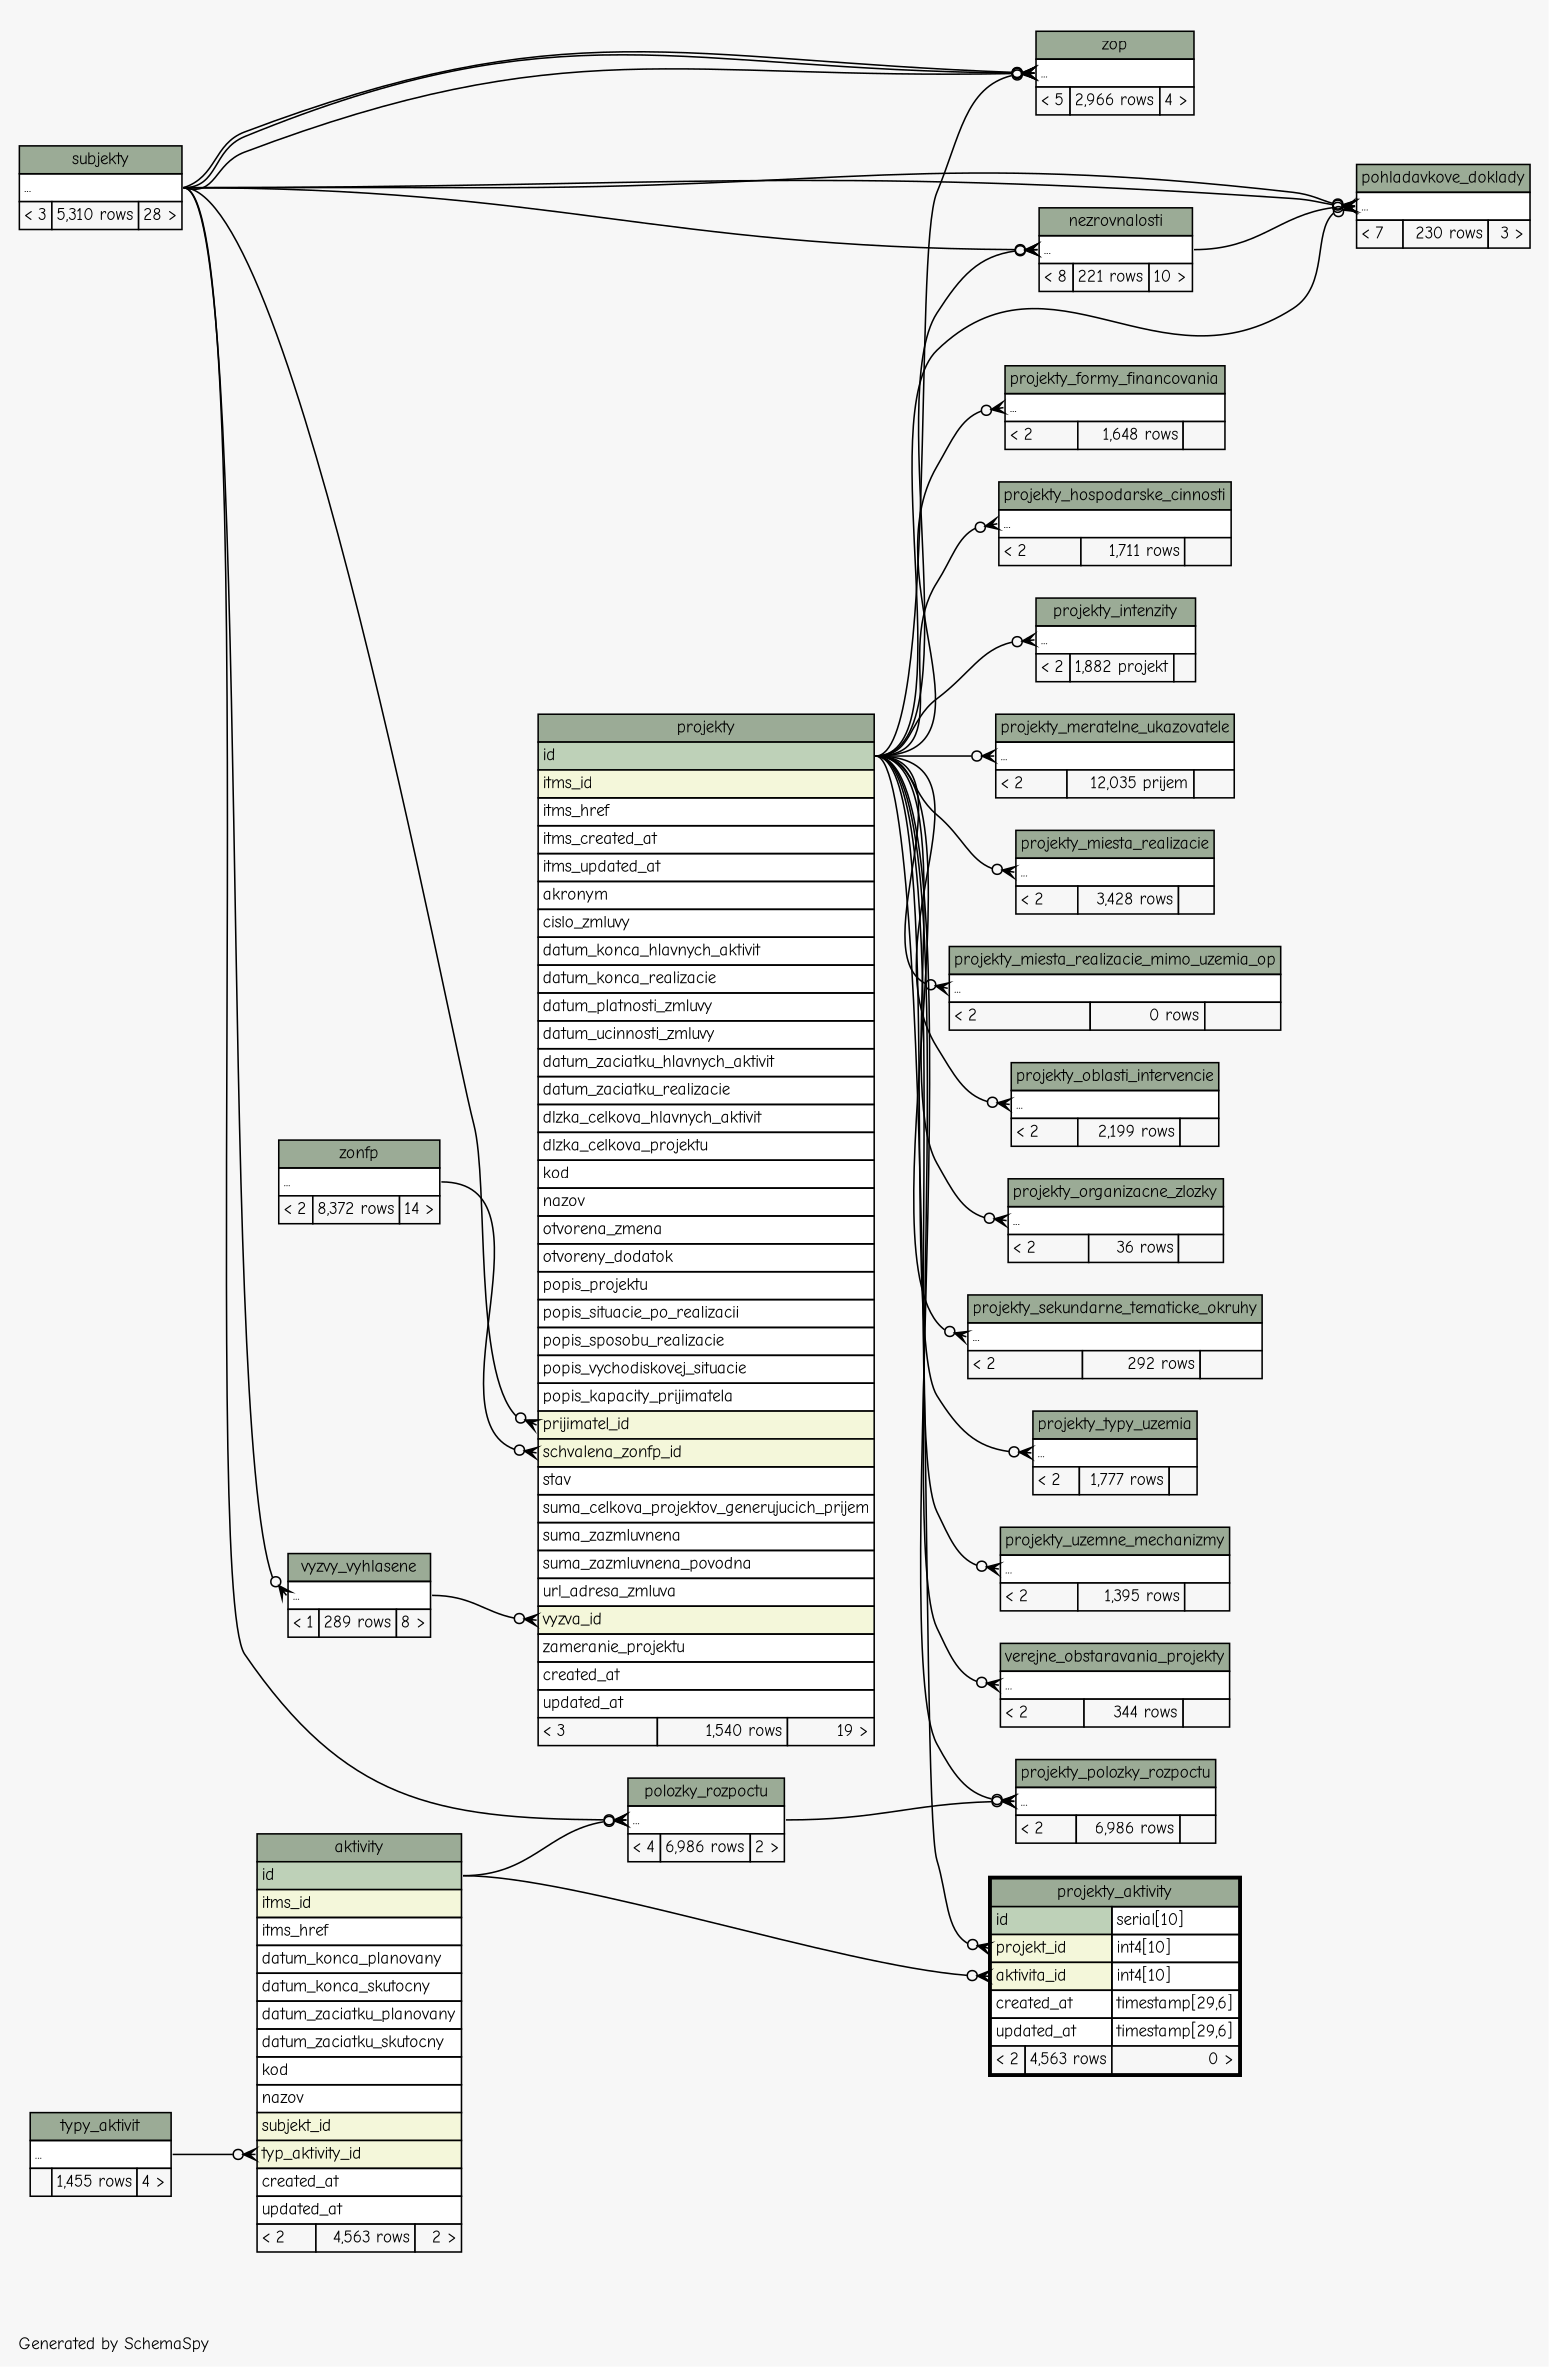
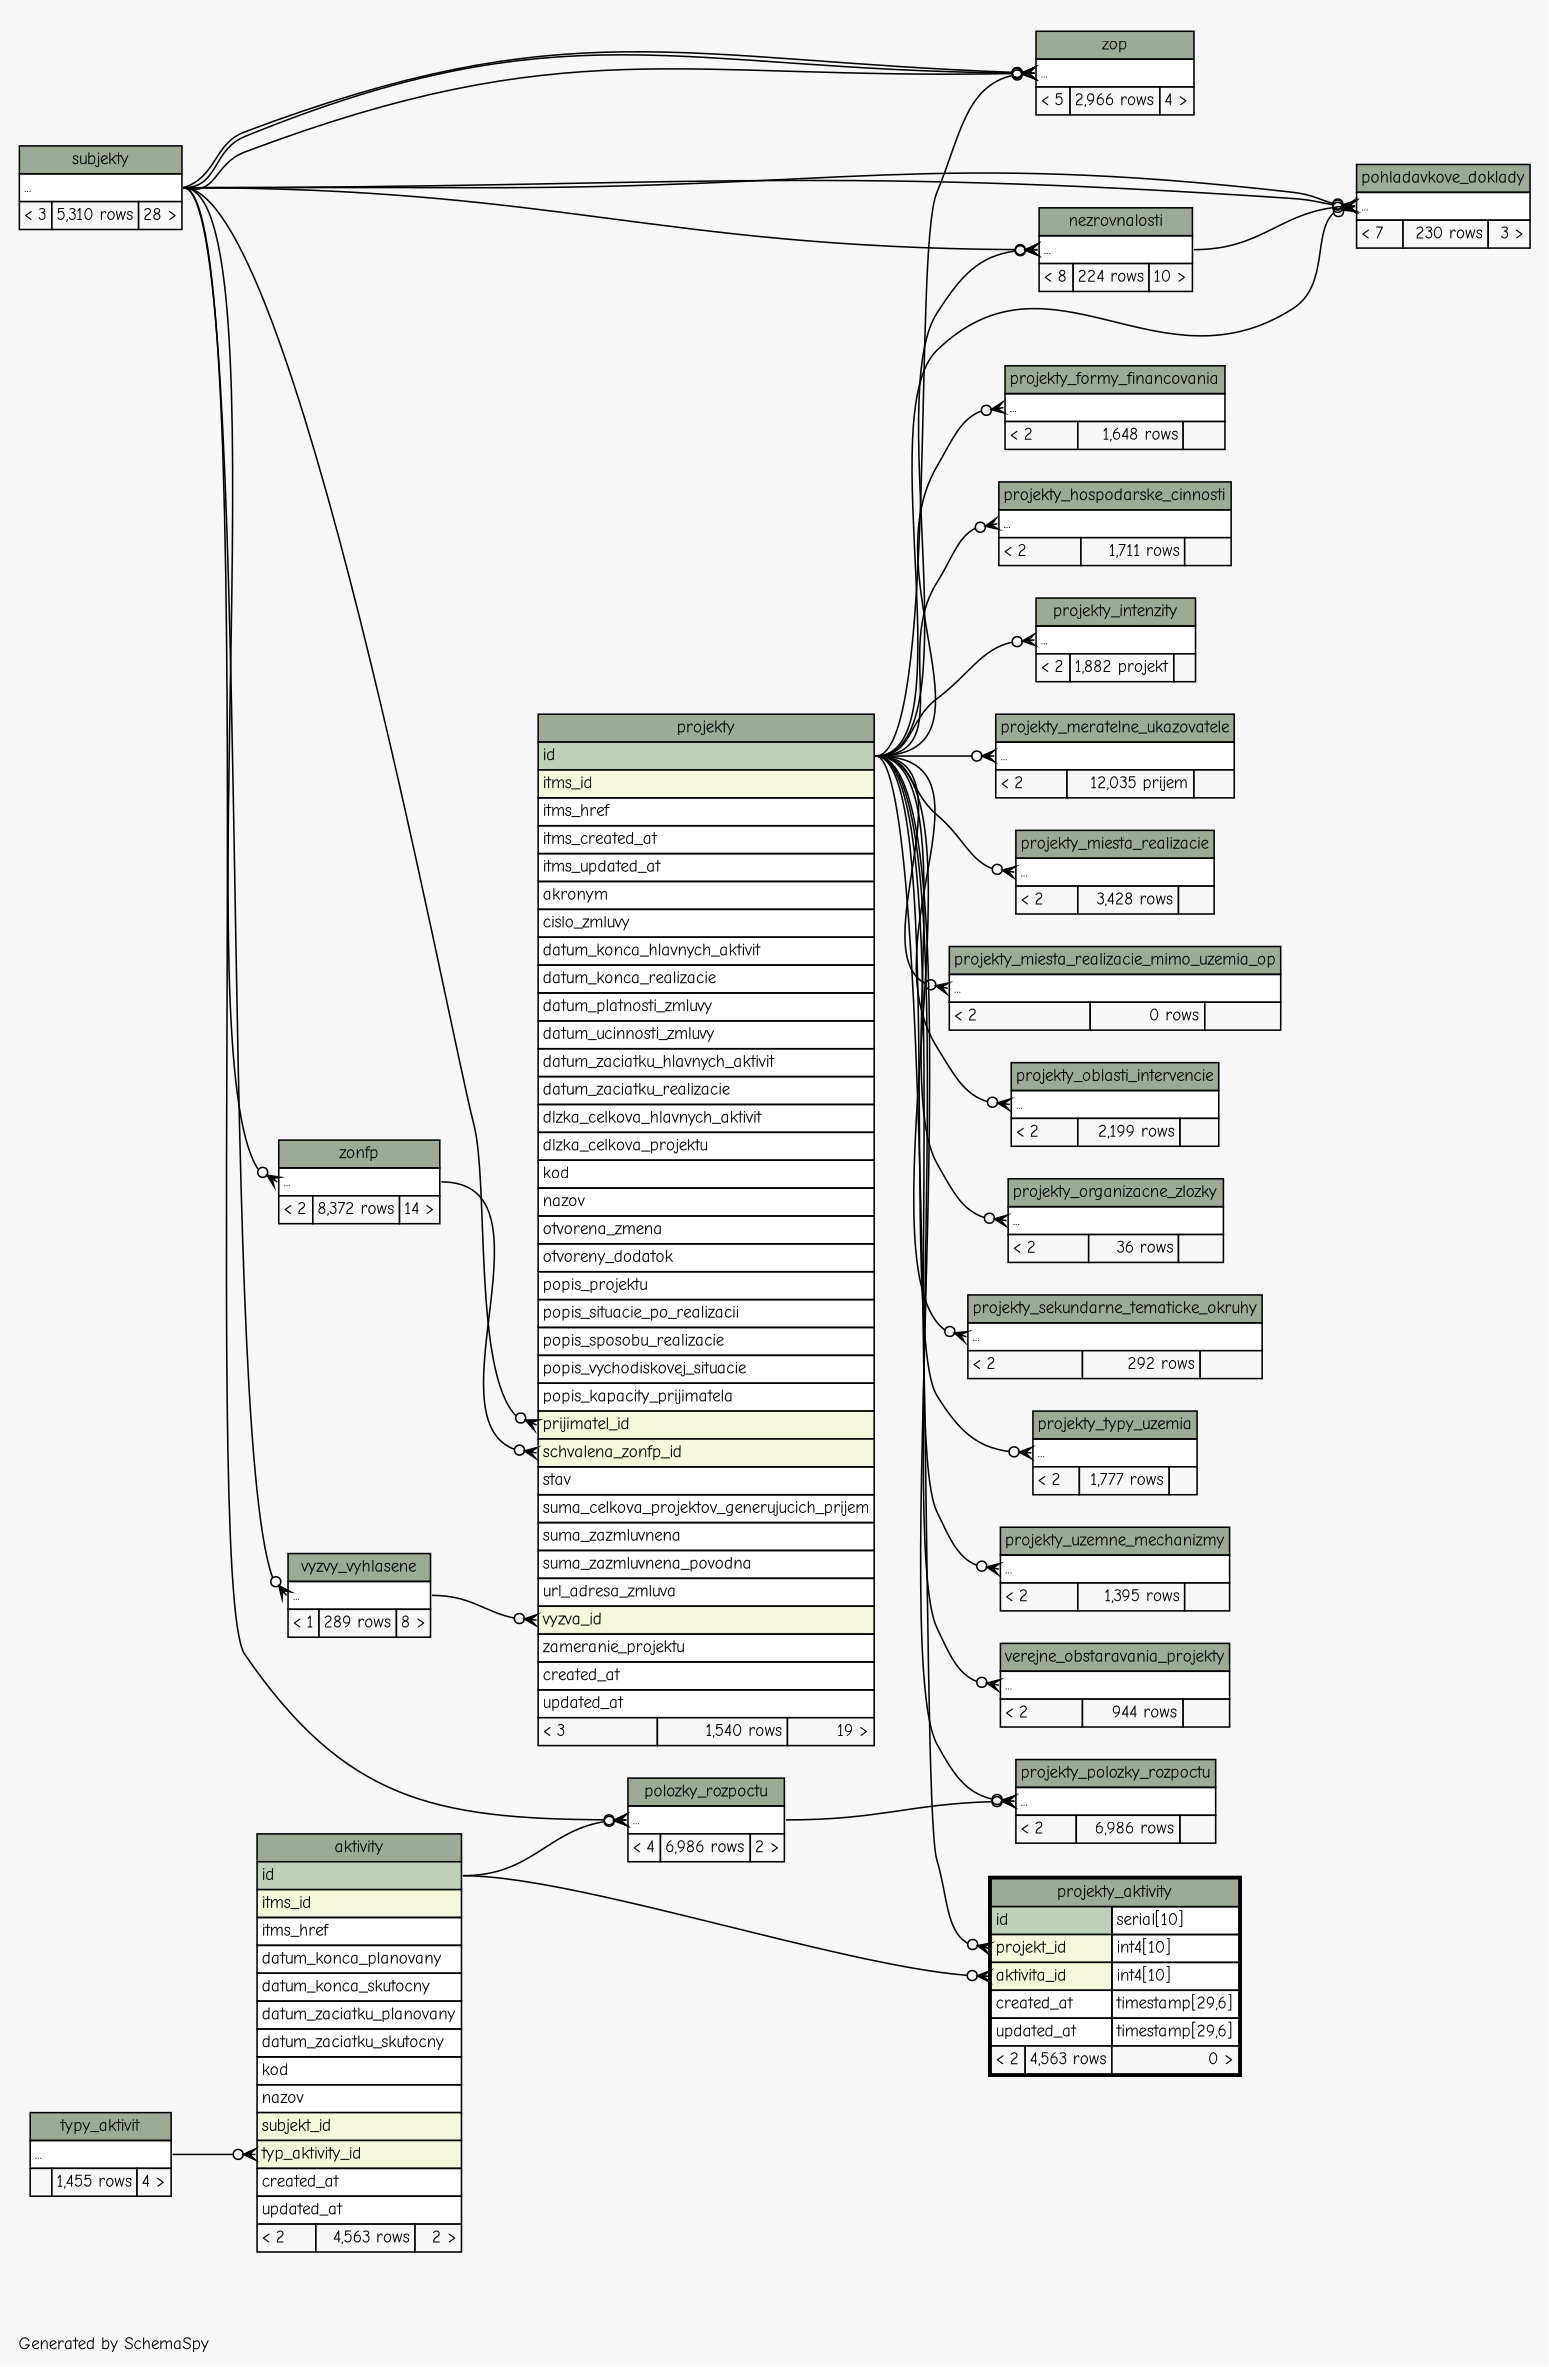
node "nezrovnalosti": text "221 rows" -> "224 rows"
edge "subjekty" -> "zonfp": added
node "verejne_obstaravania_projekty": text "344 rows" -> "944 rows"
